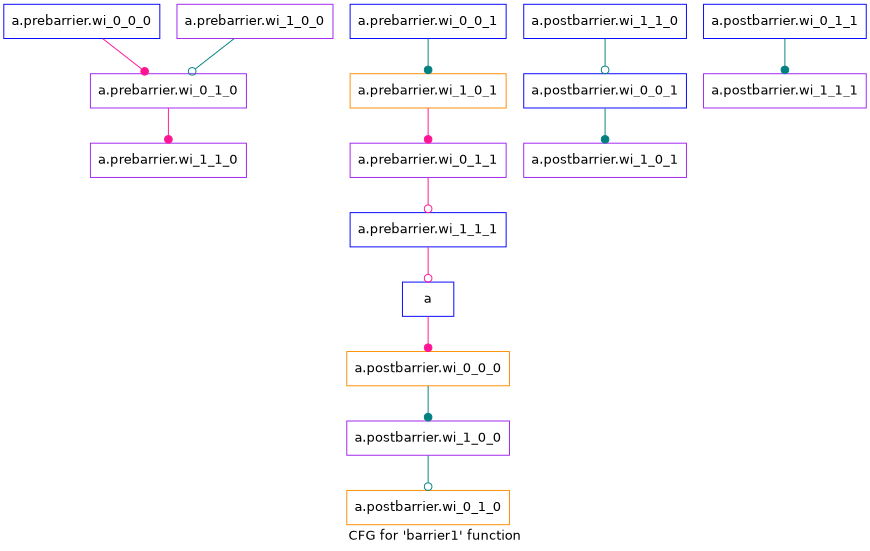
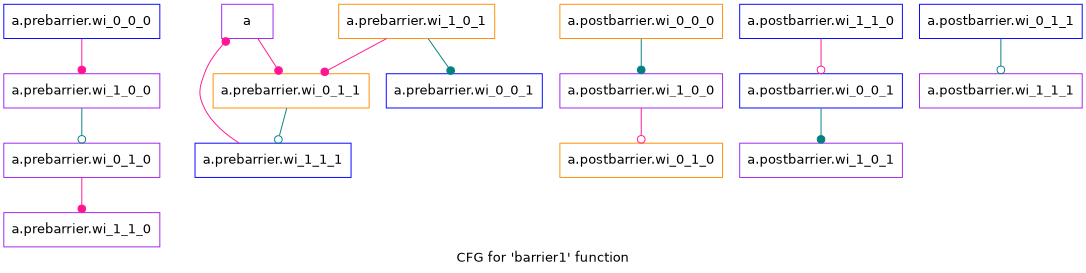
edge "a.prebarrier.wi_0_0_1" -> "a.prebarrier.wi_1_0_1": reversed
edge "a.postbarrier.wi_1_1_0" -> "a.postbarrier.wi_0_0_1": color teal -> deeppink
edge "a.postbarrier.wi_0_1_1" -> "a.postbarrier.wi_1_1_1": arrowhead dot -> odot
edge "a.prebarrier.wi_0_0_0" -> "a.prebarrier.wi_0_1_0": now "a.prebarrier.wi_0_0_0" -> "a.prebarrier.wi_1_0_0"
node "a.prebarrier.wi_0_1_1": color purple -> darkorange
edge "a.prebarrier.wi_0_1_1" -> "a.prebarrier.wi_1_1_1": color deeppink -> teal
edge "a.prebarrier.wi_1_1_1" -> "a": arrowhead odot -> dot
node "a": color blue -> purple
edge "a" -> "a.postbarrier.wi_0_0_0": now "a" -> "a.prebarrier.wi_0_1_1"
edge "a.postbarrier.wi_1_0_0" -> "a.postbarrier.wi_0_1_0": color teal -> deeppink
